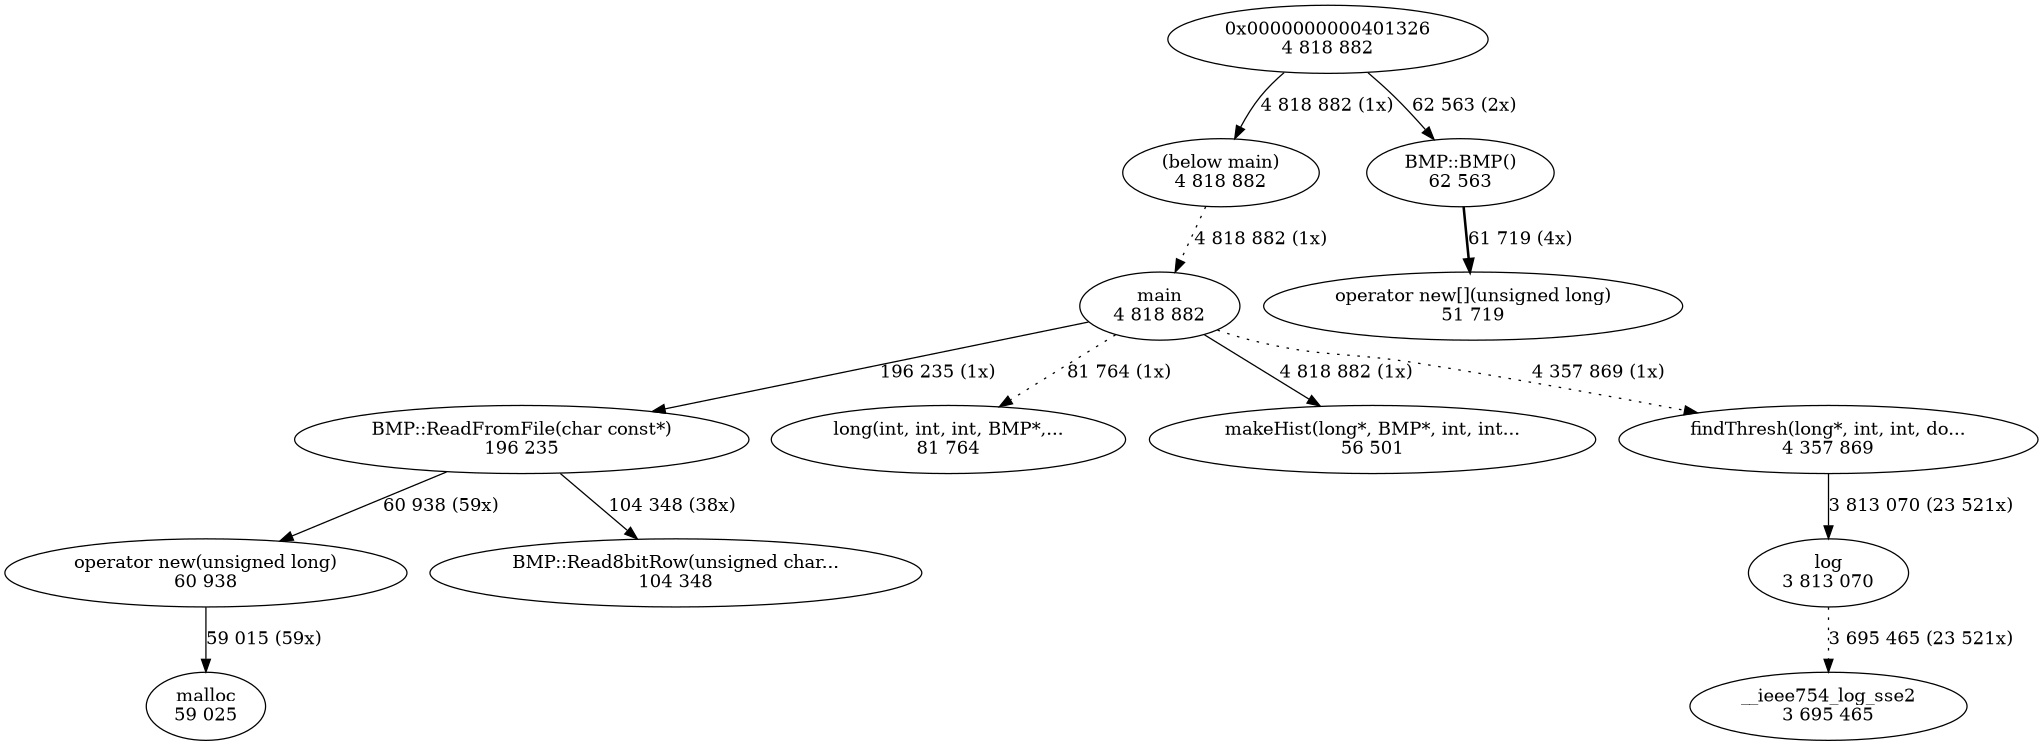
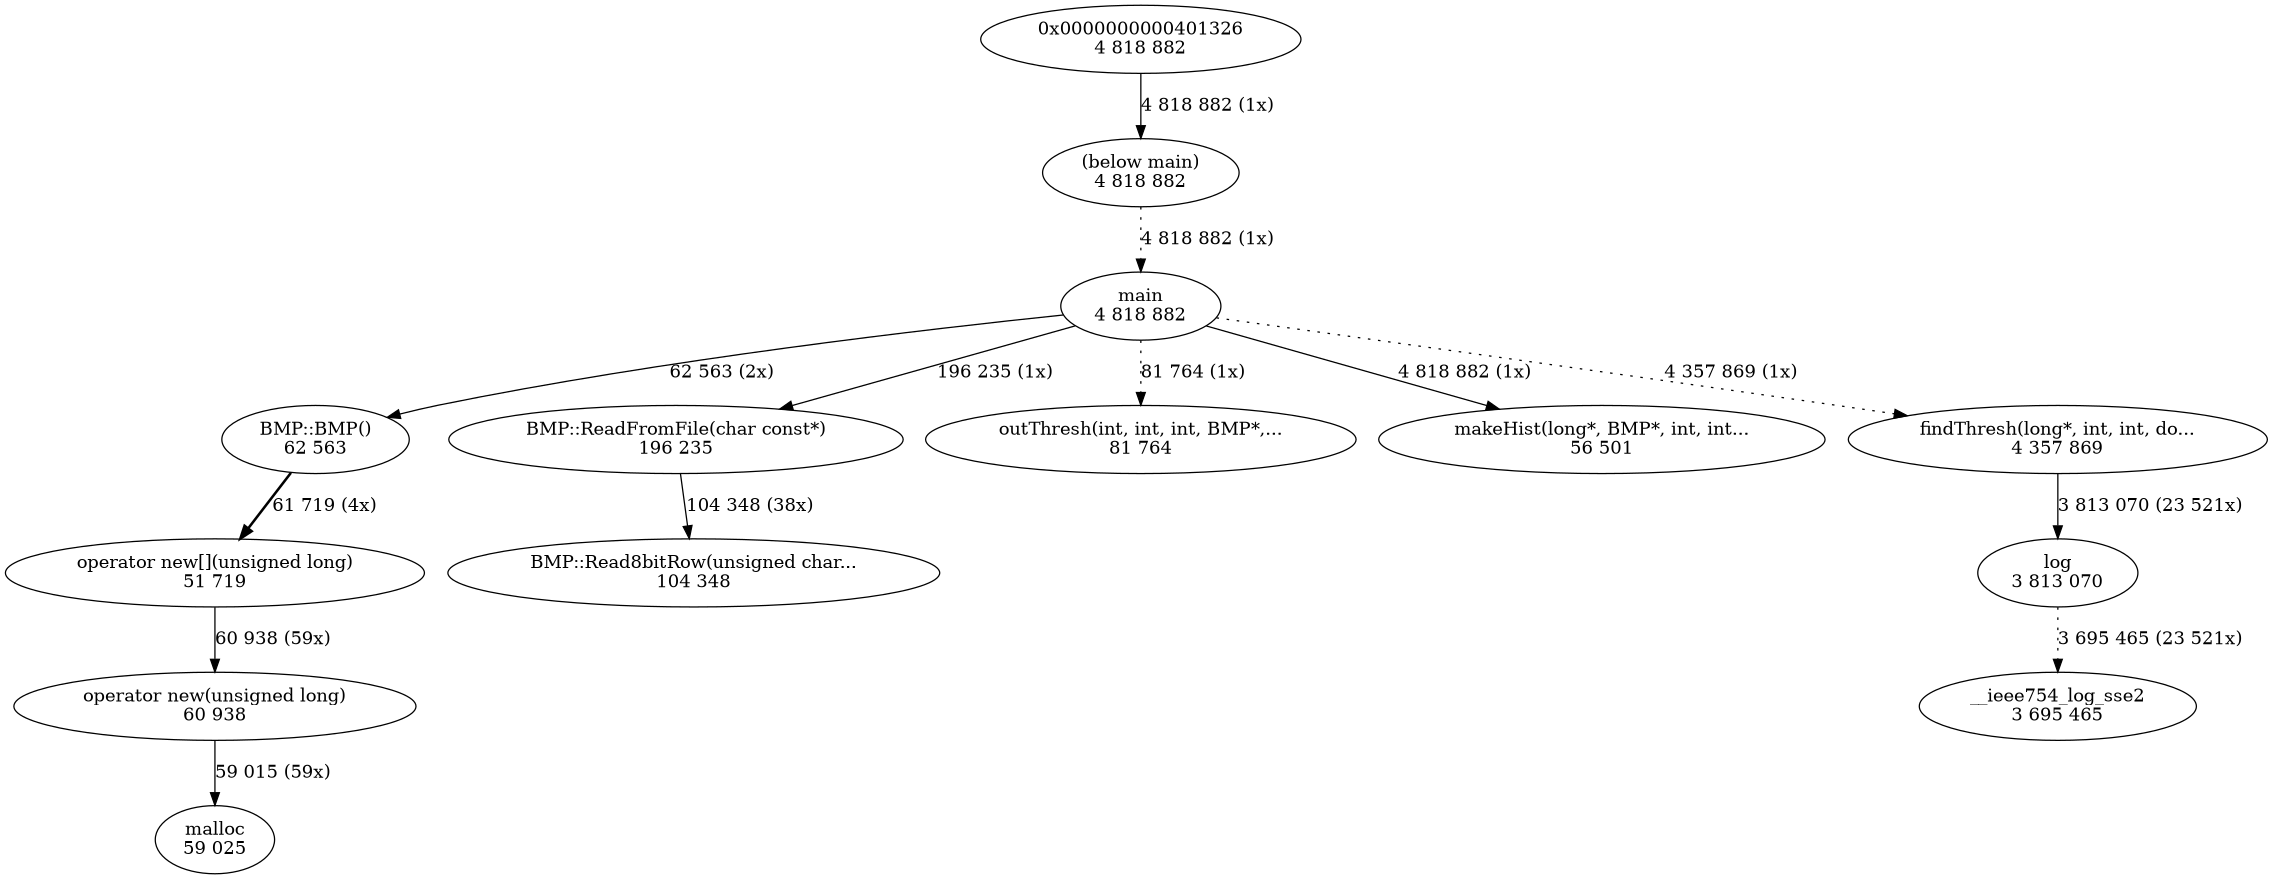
edge "0x0000000000401326 4 818 882" -> "BMP::BMP() 62 563": now "main 4 818 882" -> "BMP::BMP() 62 563"
node "long(int, int, int, BMP*,... 81 764": label "long(int, int, int, BMP*,... 81 764" -> "outThresh(int, int, int, BMP*,... 81 764"
edge "BMP::ReadFromFile(char const*) 196 235" -> "operator new(unsigned long) 60 938": now "operator new[](unsigned long) 51 719" -> "operator new(unsigned long) 60 938"
